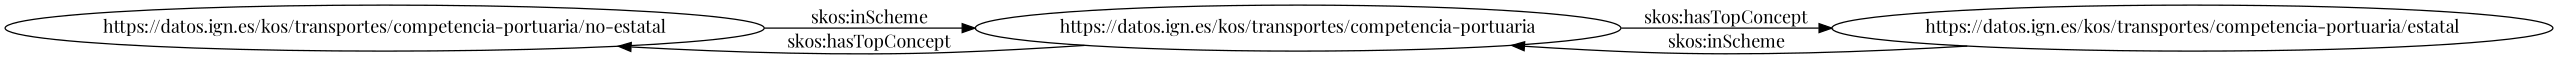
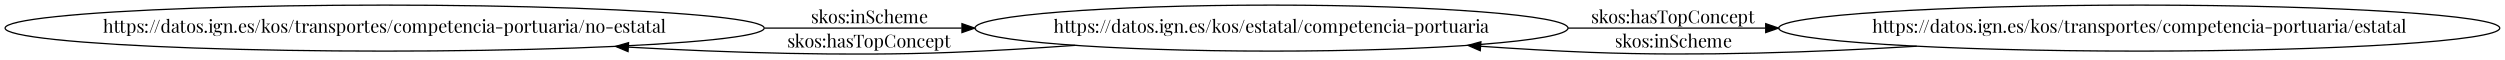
node "https://datos.ign.es/kos/transportes/competencia-portuaria": label "https://datos.ign.es/kos/transportes/competencia-portuaria" -> "https://datos.ign.es/kos/estatal/competencia-portuaria"
